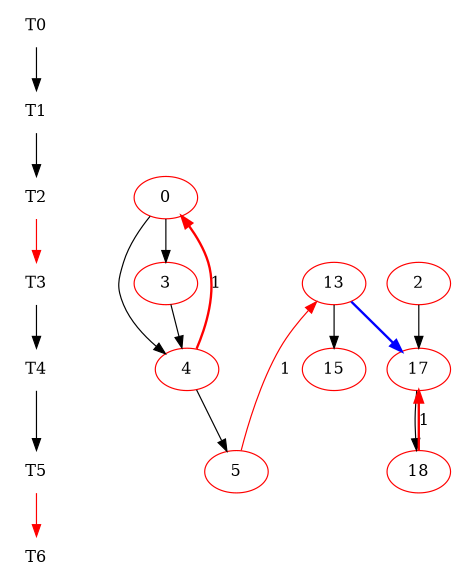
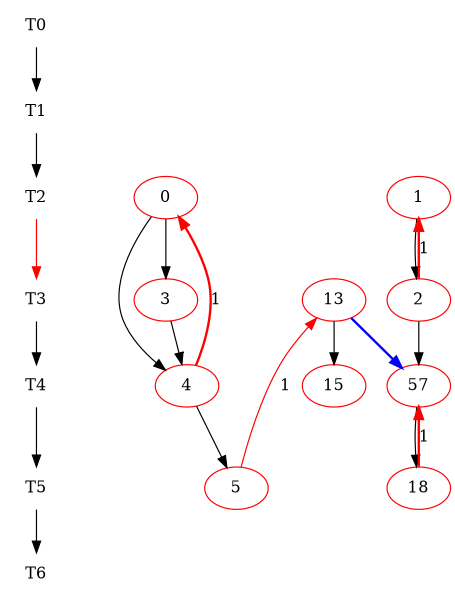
node "1": added
node "17": label "17" -> "57"
edge "T5" -> "T6": color red -> black
